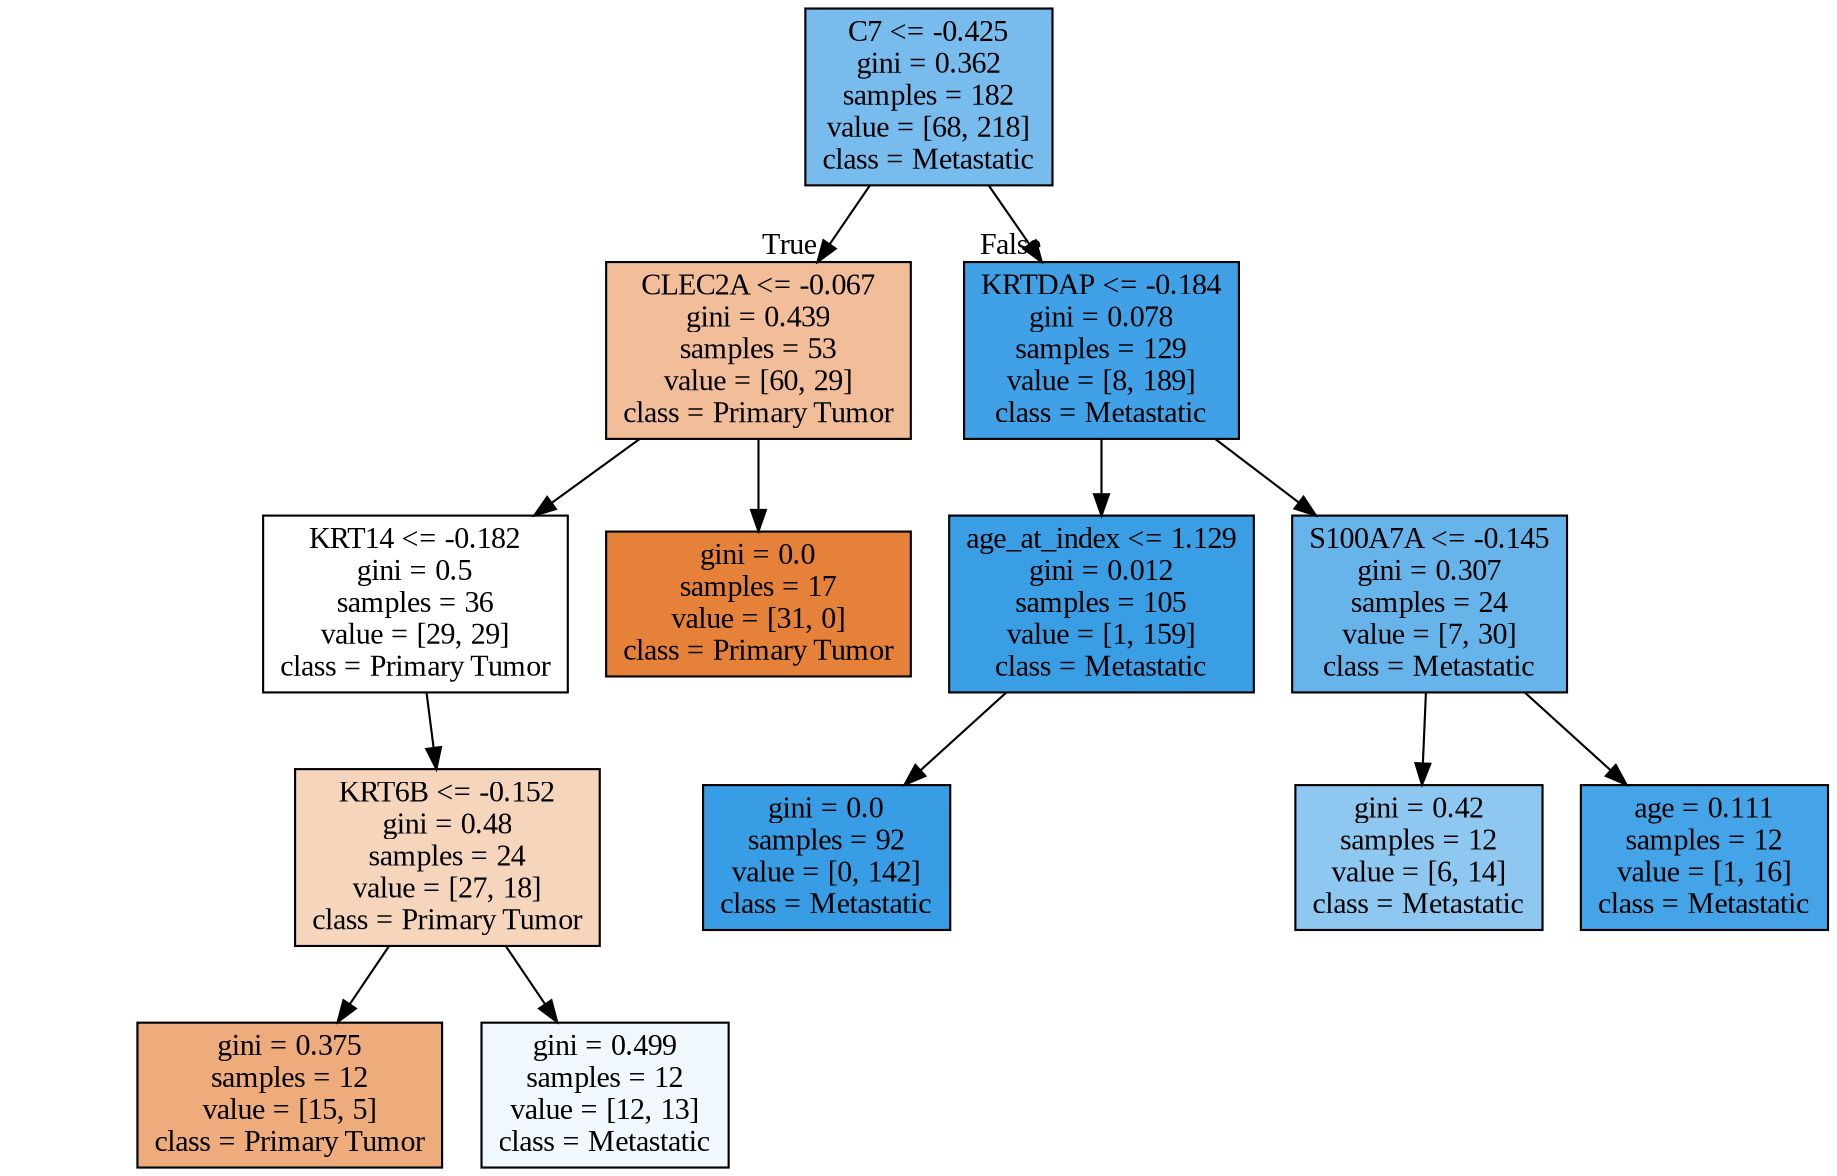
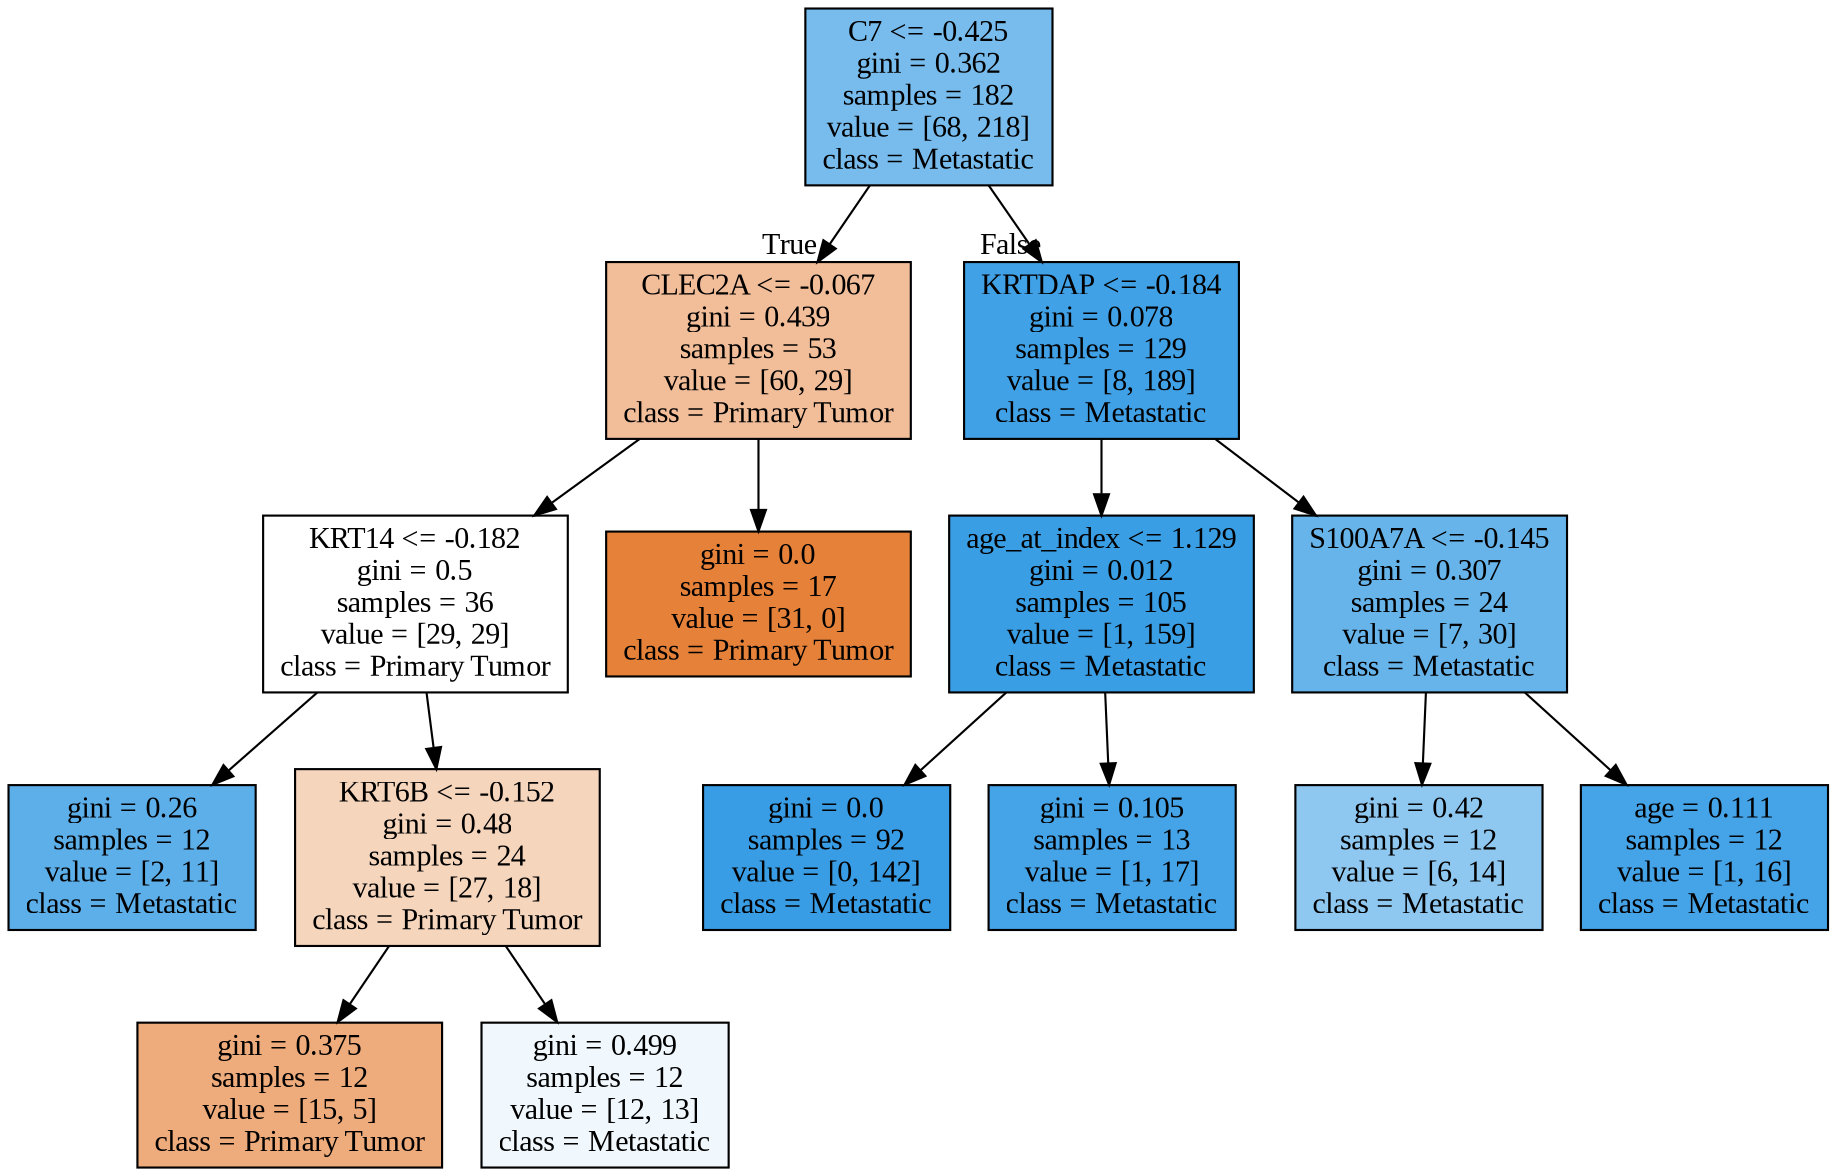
node "gini = 0.26 samples = 12 value = [2, 11] class = Metastatic": added
node "gini = 0.105 samples = 13 value = [1, 17] class = Metastatic": added
